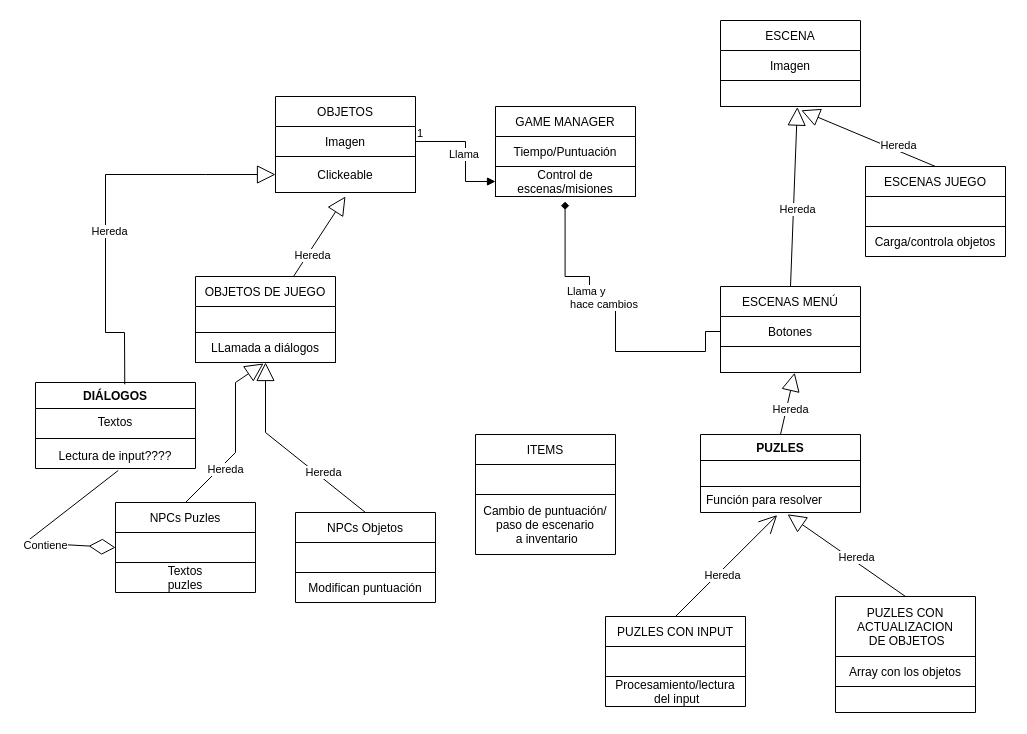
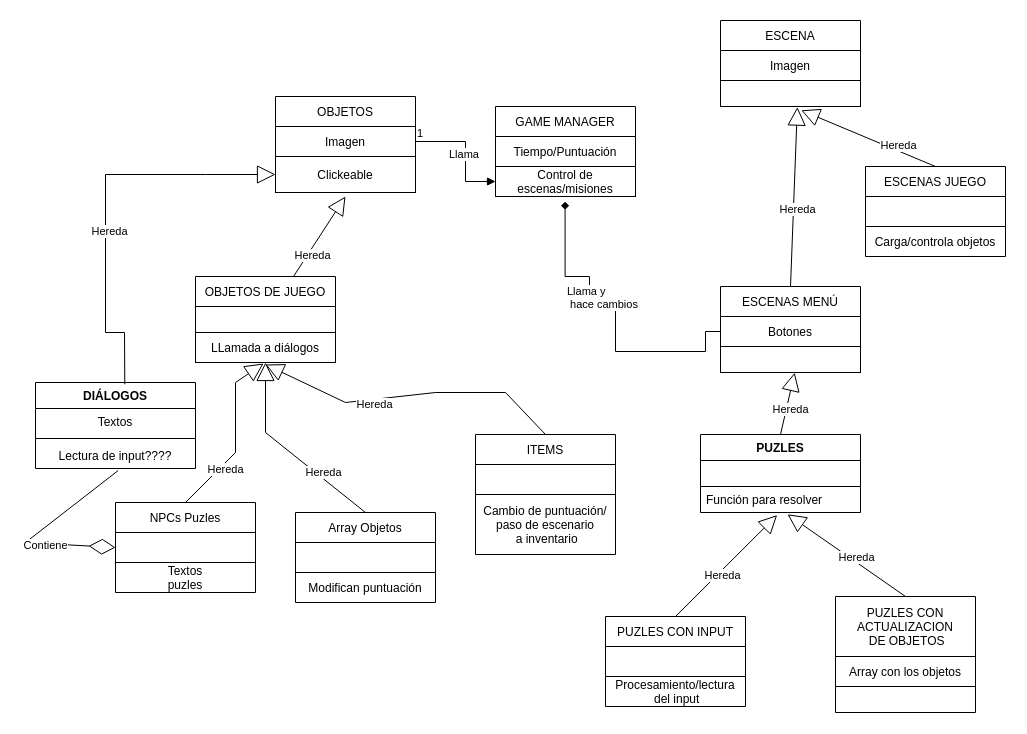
edge "ITEMS" -> "LLamada a diálogos": added, label "Hereda"
edge "PUZLES CON INPUT" -> "Función para resolver": arrowhead open -> block
node "NPCs Objetos": label "NPCs Objetos" -> "Array Objetos"
